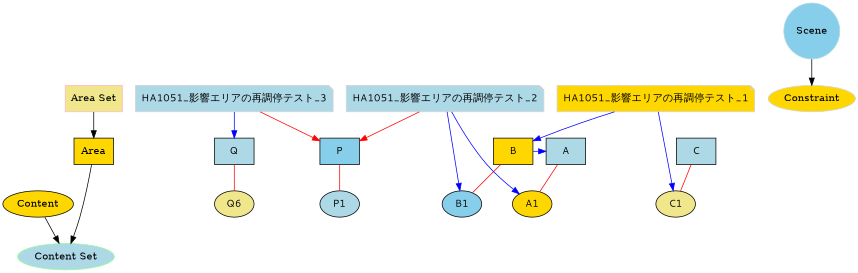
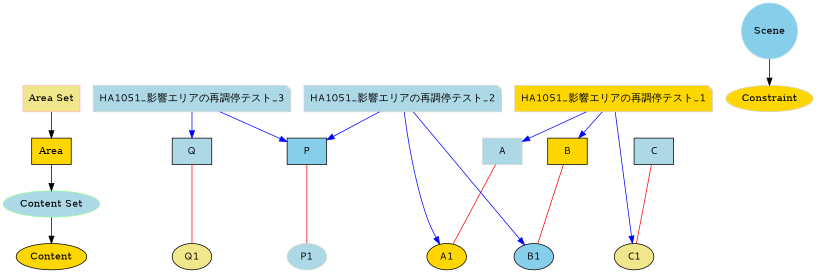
edge "HA1051_影響エリアの再調停テスト_3" -> "P": color red -> blue
edge "HA1051_影響エリアの再調停テスト_2" -> "P": color red -> blue
edge "B" -> "A": now "HA1051_影響エリアの再調停テスト_1" -> "A"
node "A": color black -> lightgrey
node "Q6": label "Q6" -> "Q1"
node "P1": color black -> lightgrey
edge "Content" -> "Content Set": reversed
